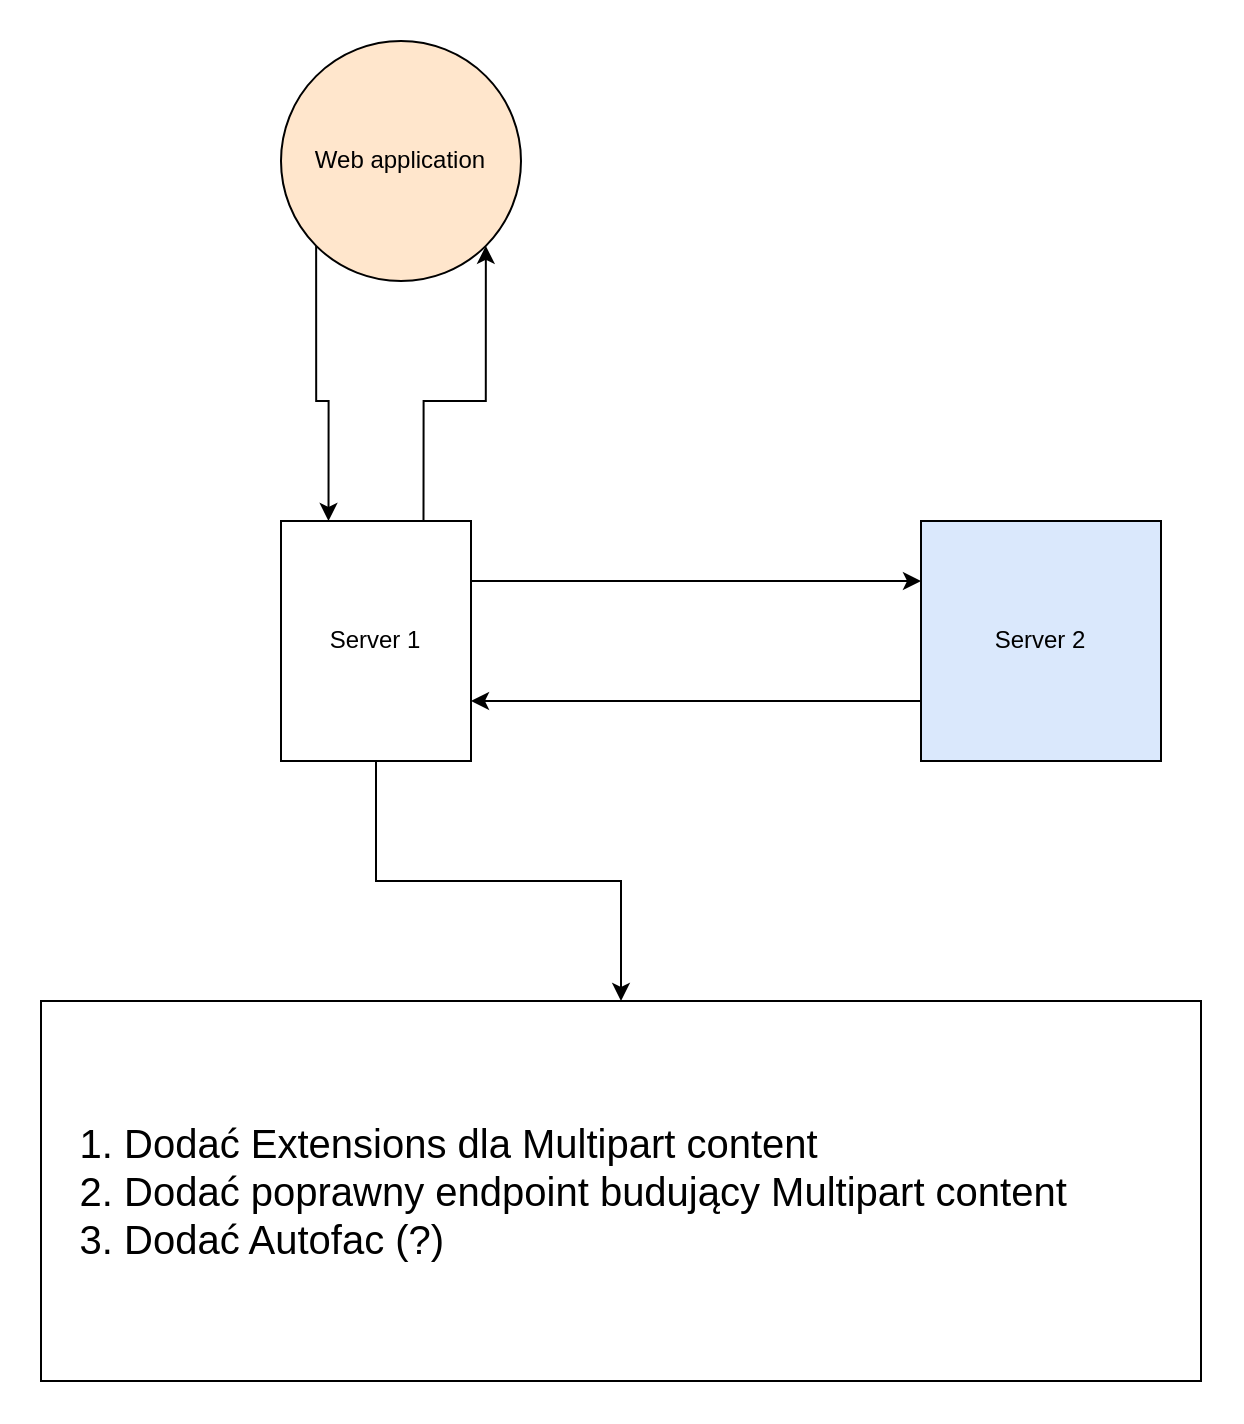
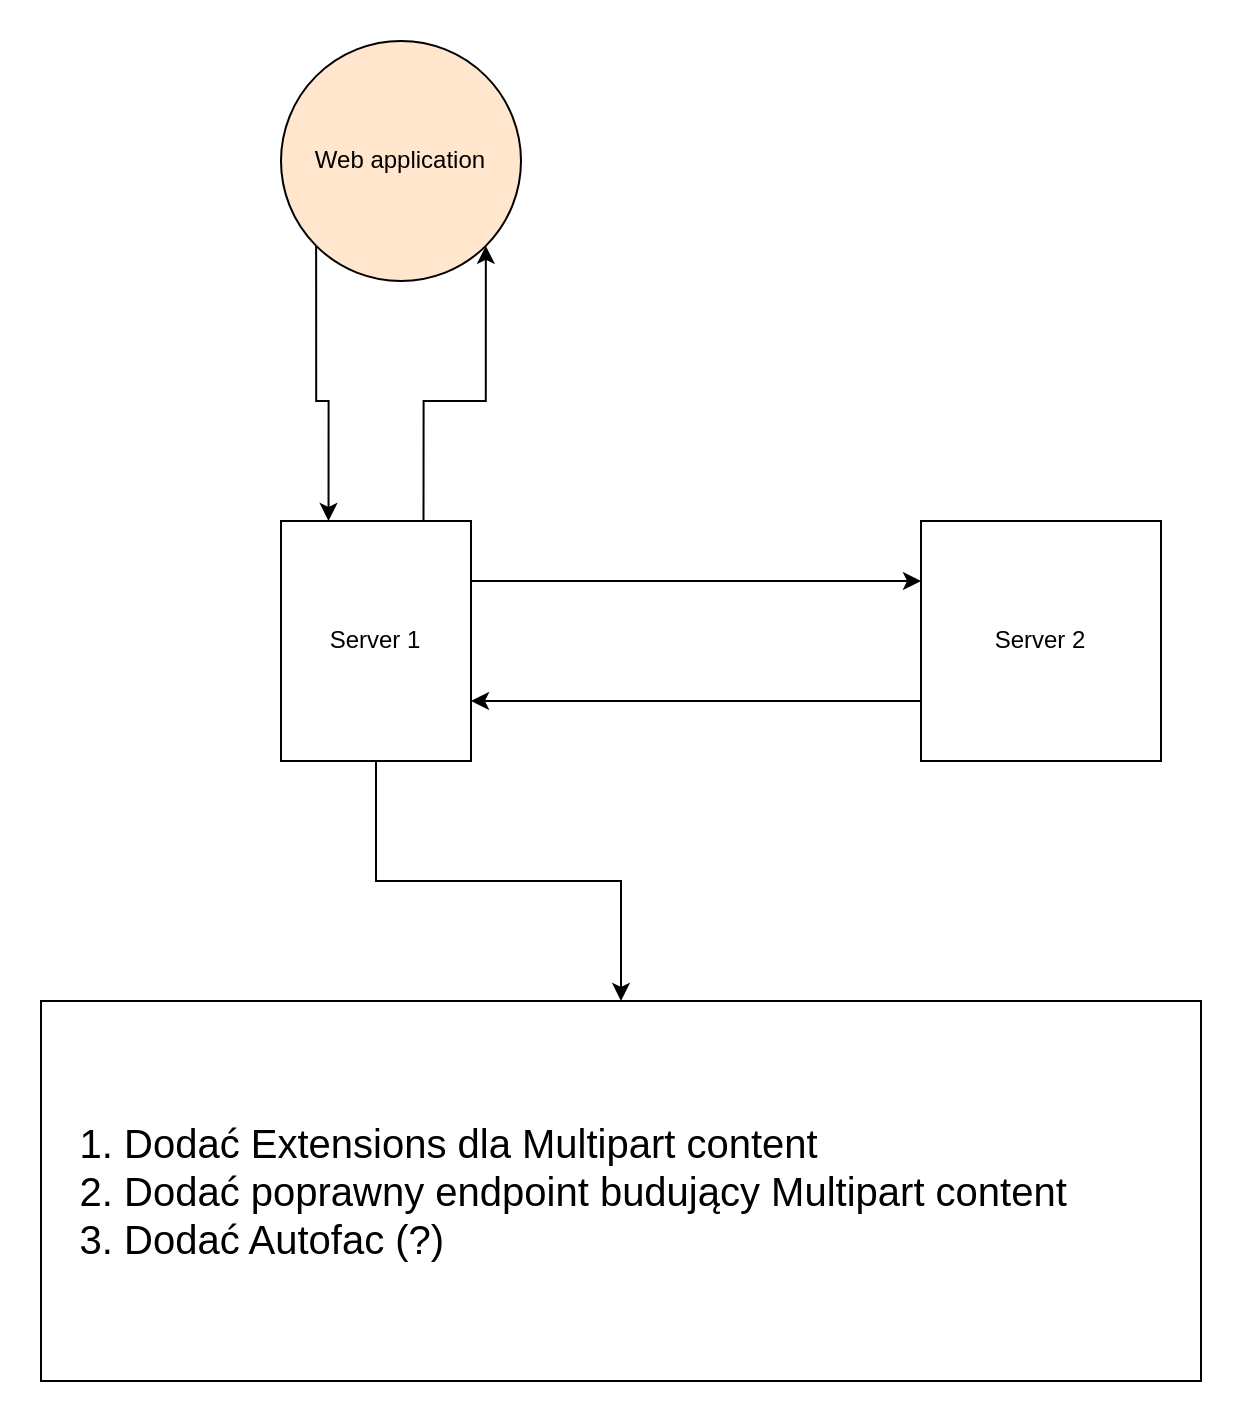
node "Server 2": fillcolor #dae8fc -> #ffffff
